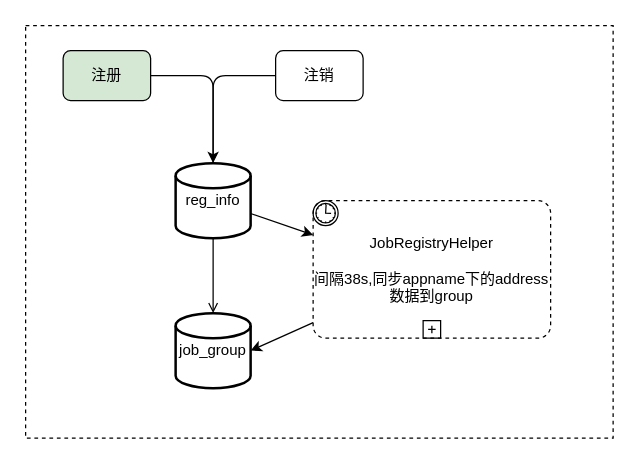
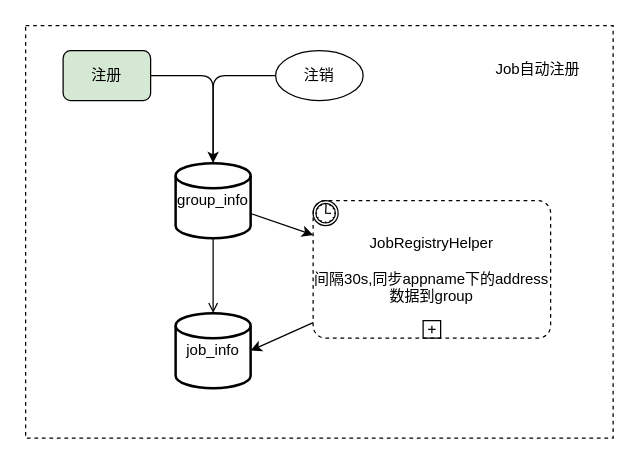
node "Job自动注册": added
node "注销": shape rounded rectangle -> ellipse
node "reg_info": label "reg_info" -> "group_info"
node "JobRegistryHelper 间隔38s,同步appname下的address数据到group": label "JobRegistryHelper 间隔38s,同步appname下的address数据到group" -> "JobRegistryHelper 间隔30s,同步appname下的address数据到group"
node "job_group": label "job_group" -> "job_info"
